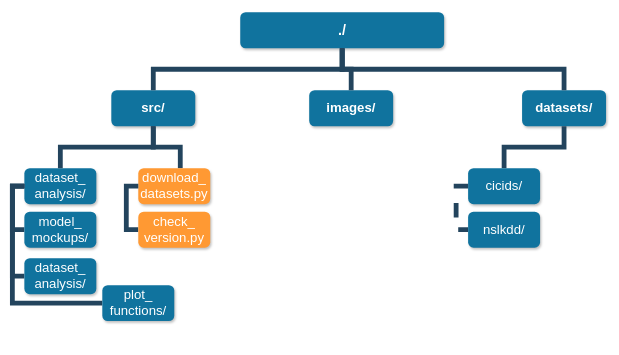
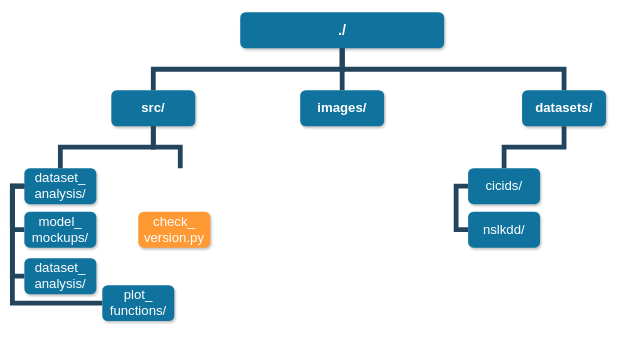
node "images/": moved (351, 108) -> (342, 108)
node "download_ datasets.py": removed
edge "download_ datasets.py" -- "check_ version.py": removed
edge "cicids/" -- "nslkdd/": style dashed -> solid
